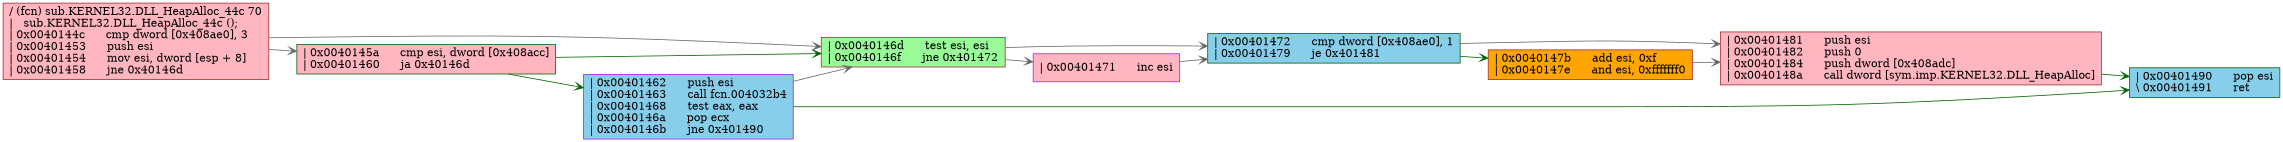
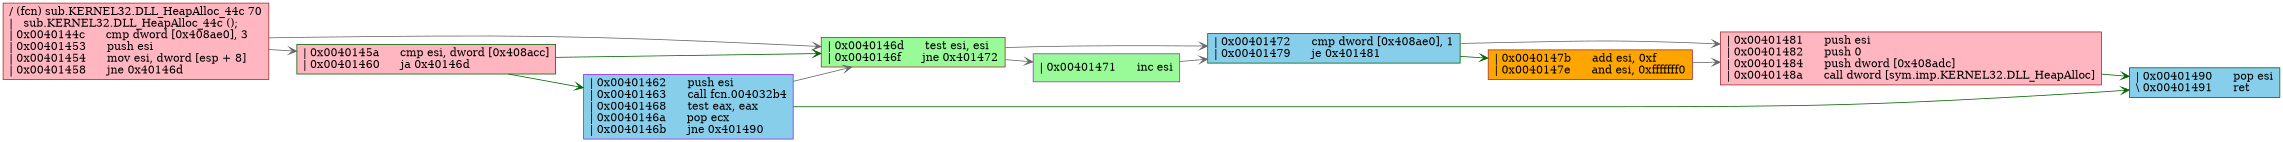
node "| 0x00401471      inc esi": fillcolor lightpink -> palegreen
